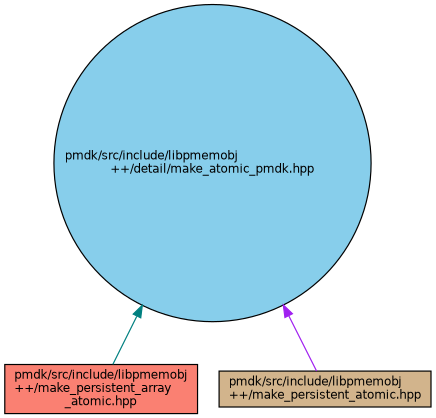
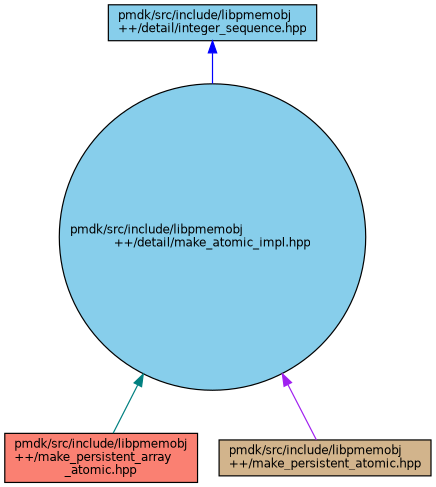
node "pmdk/src/include/libpmemobj ++/detail/integer_sequence.hpp": added
node "pmdk/src/include/libpmemobj ++/detail/make_atomic_pmdk.hpp": label "pmdk/src/include/libpmemobj ++/detail/make_atomic_pmdk.hpp" -> "pmdk/src/include/libpmemobj ++/detail/make_atomic_impl.hpp"
